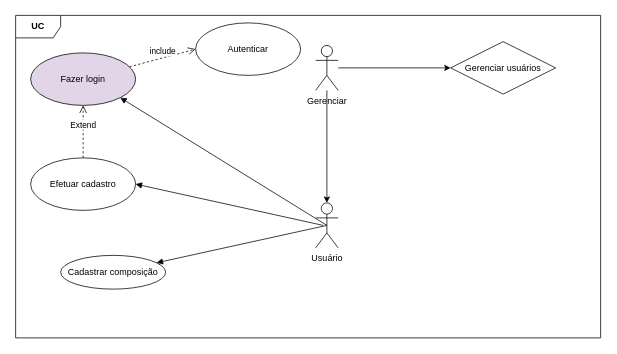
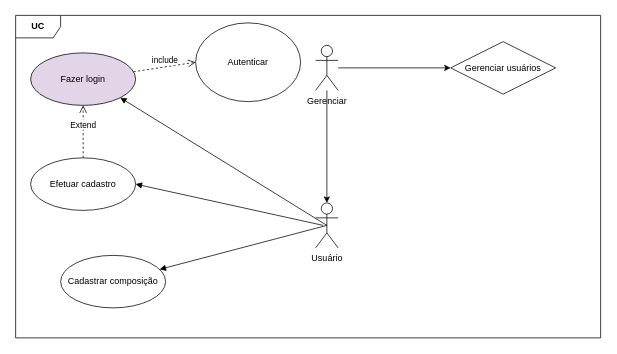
node "Autenticar": size 105x53 -> 105x79
node "Cadastrar composição": size 105x34 -> 105x53
